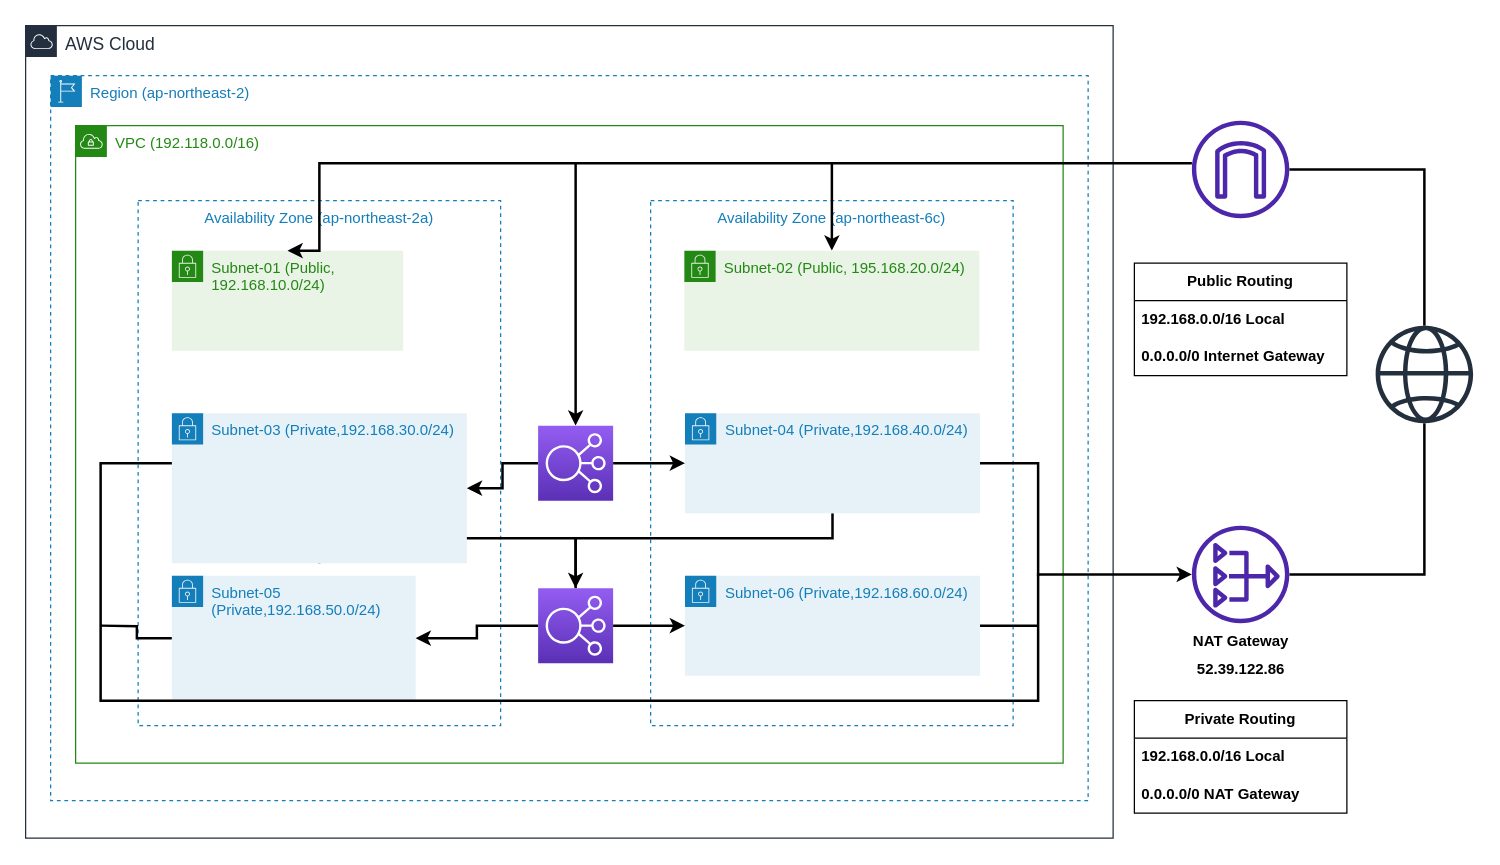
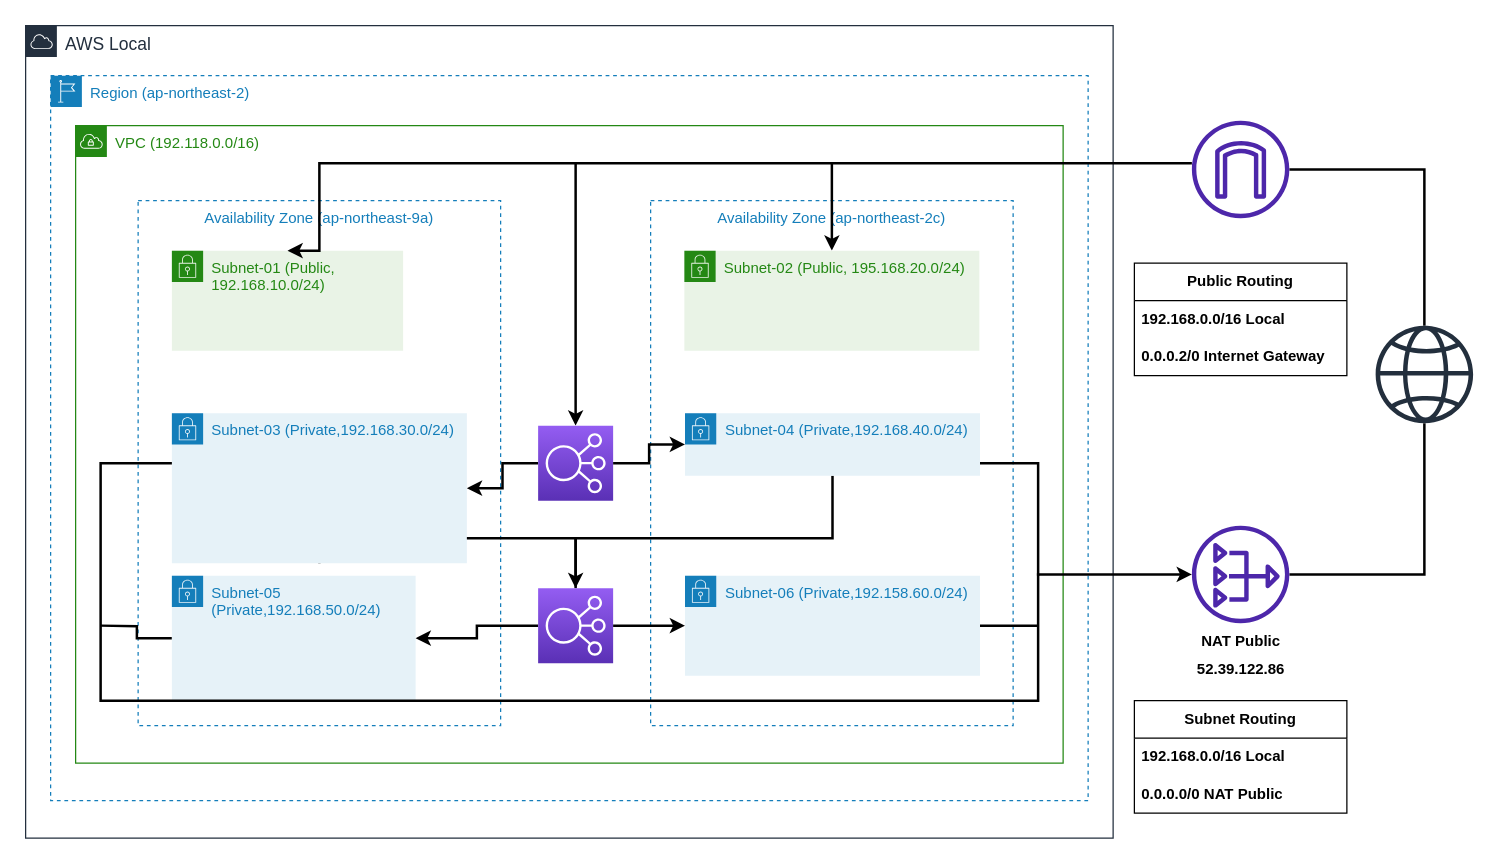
node "AWS Cloud": label "AWS Cloud" -> "AWS Local"
node "Availability Zone (ap-northeast-2a)": label "Availability Zone (ap-northeast-2a)" -> "Availability Zone (ap-northeast-9a)"
node "Availability Zone (ap-northeast-6c)": label "Availability Zone (ap-northeast-6c)" -> "Availability Zone (ap-northeast-2c)"
node "0.0.0.0/0 Internet Gateway": label "0.0.0.0/0 Internet Gateway" -> "0.0.0.2/0 Internet Gateway"
node "Subnet-04 (Private,192.168.40.0/24)": size 295x100 -> 295x63
node "Subnet-06 (Private,192.168.60.0/24)": label "Subnet-06 (Private,192.168.60.0/24)" -> "Subnet-06 (Private,192.158.60.0/24)"
node "NAT Gateway": label "NAT Gateway" -> "NAT Public"
node "Private Routing": label "Private Routing" -> "Subnet Routing"
node "0.0.0.0/0 NAT Gateway": label "0.0.0.0/0 NAT Gateway" -> "0.0.0.0/0 NAT Public"
